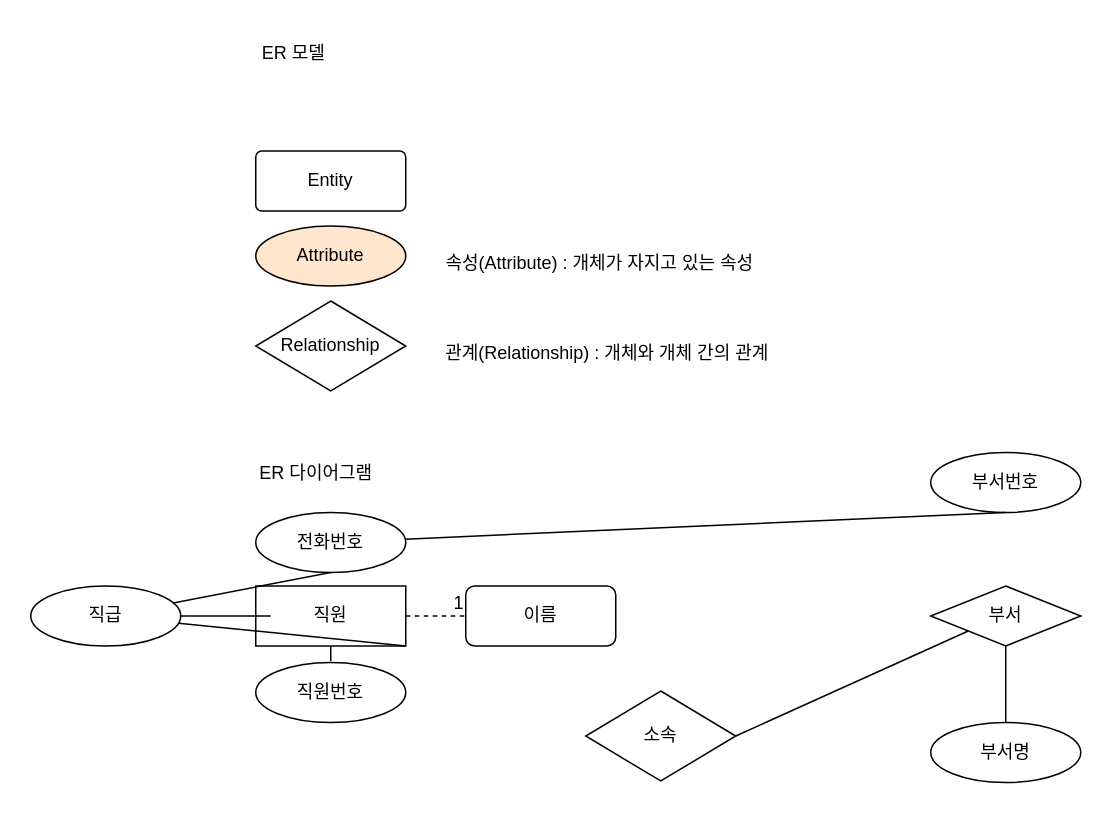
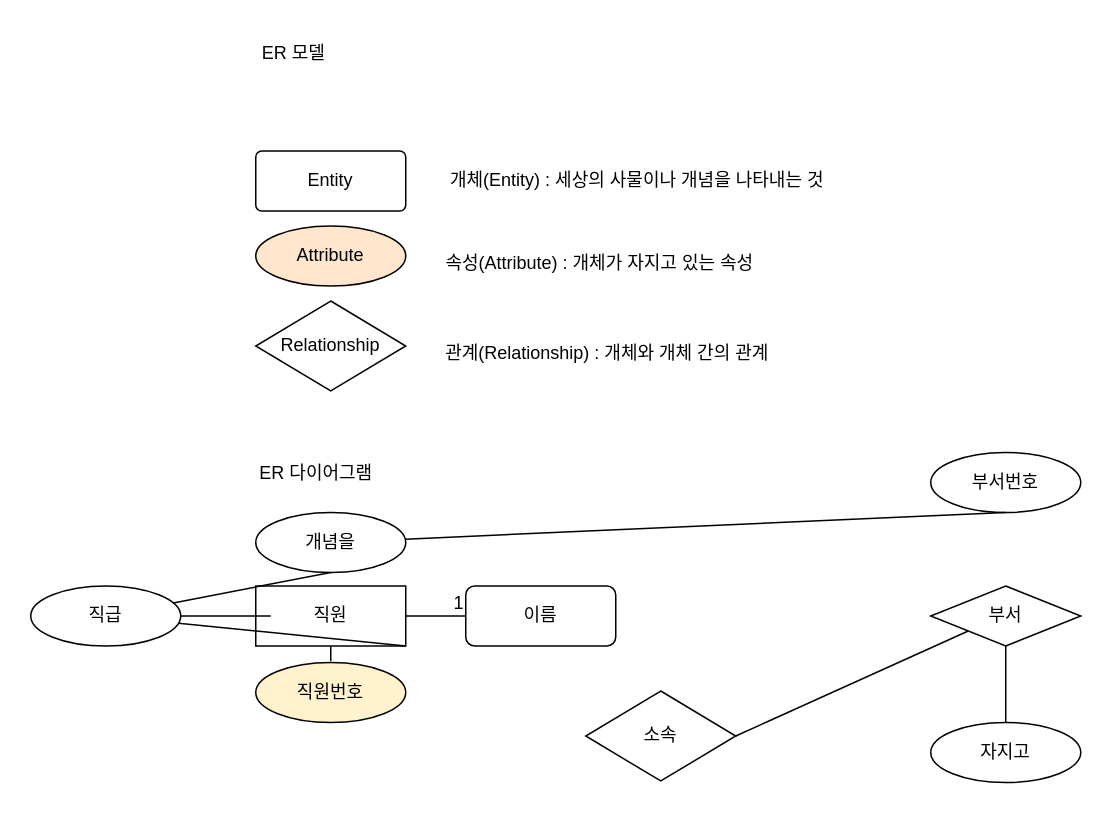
node "개체(Entity) : 세상의 사물이나 개념을 나타내는 것": added
node "전화번호": label "전화번호" -> "개념을"
edge "직원" -- "이름": style dashed -> solid
node "직원번호": fillcolor #ffffff -> #fff2cc
node "부서명": label "부서명" -> "자지고"
